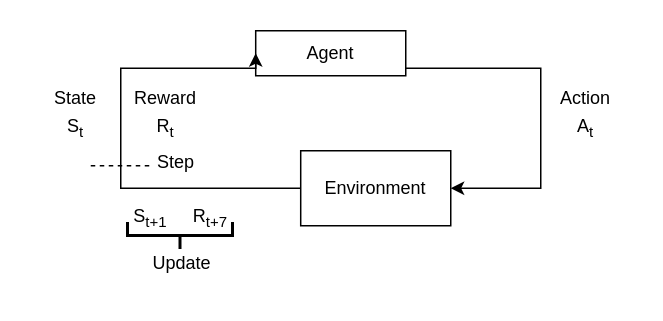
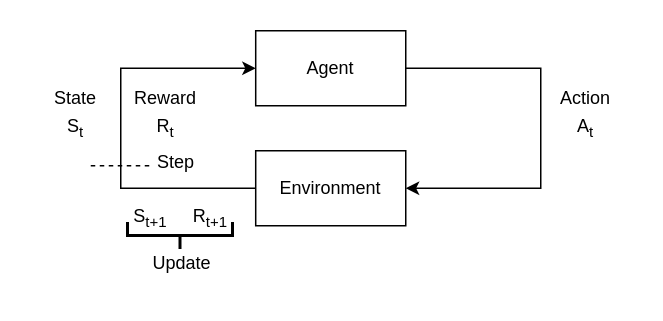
node "Agent": size 150x45 -> 150x75
node "Environment": moved (376, 188) -> (331, 188)
node "Rt+7": label "Rt+7" -> "Rt+1"
